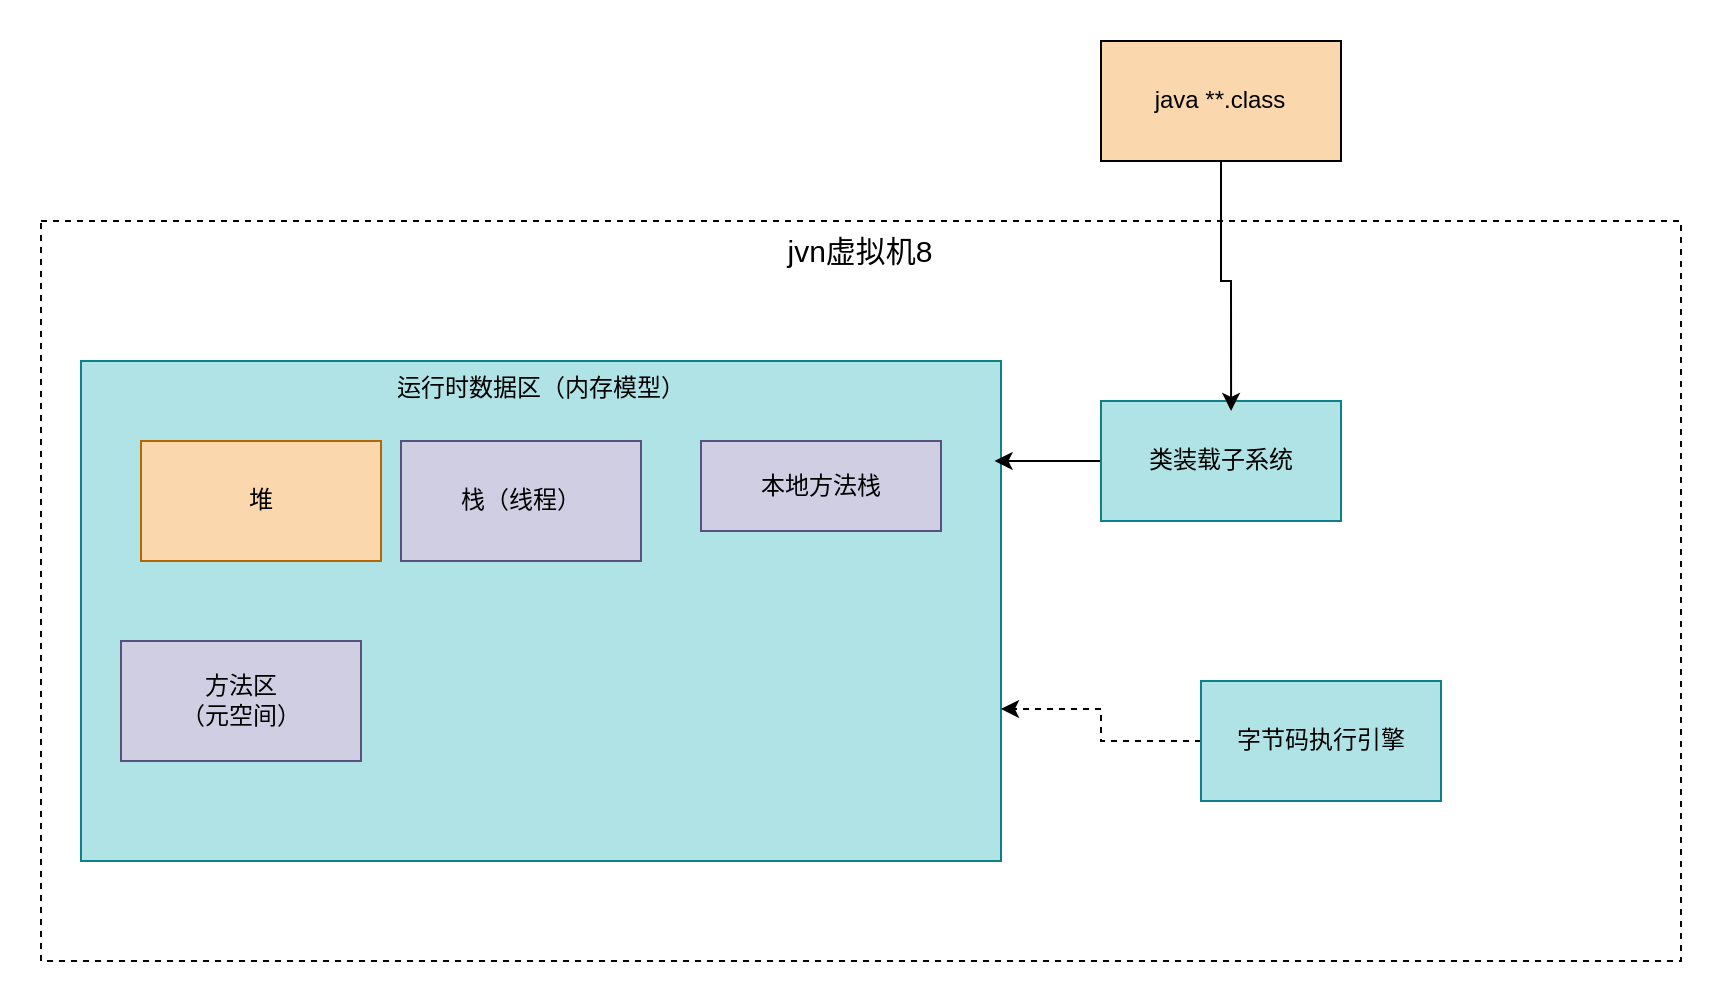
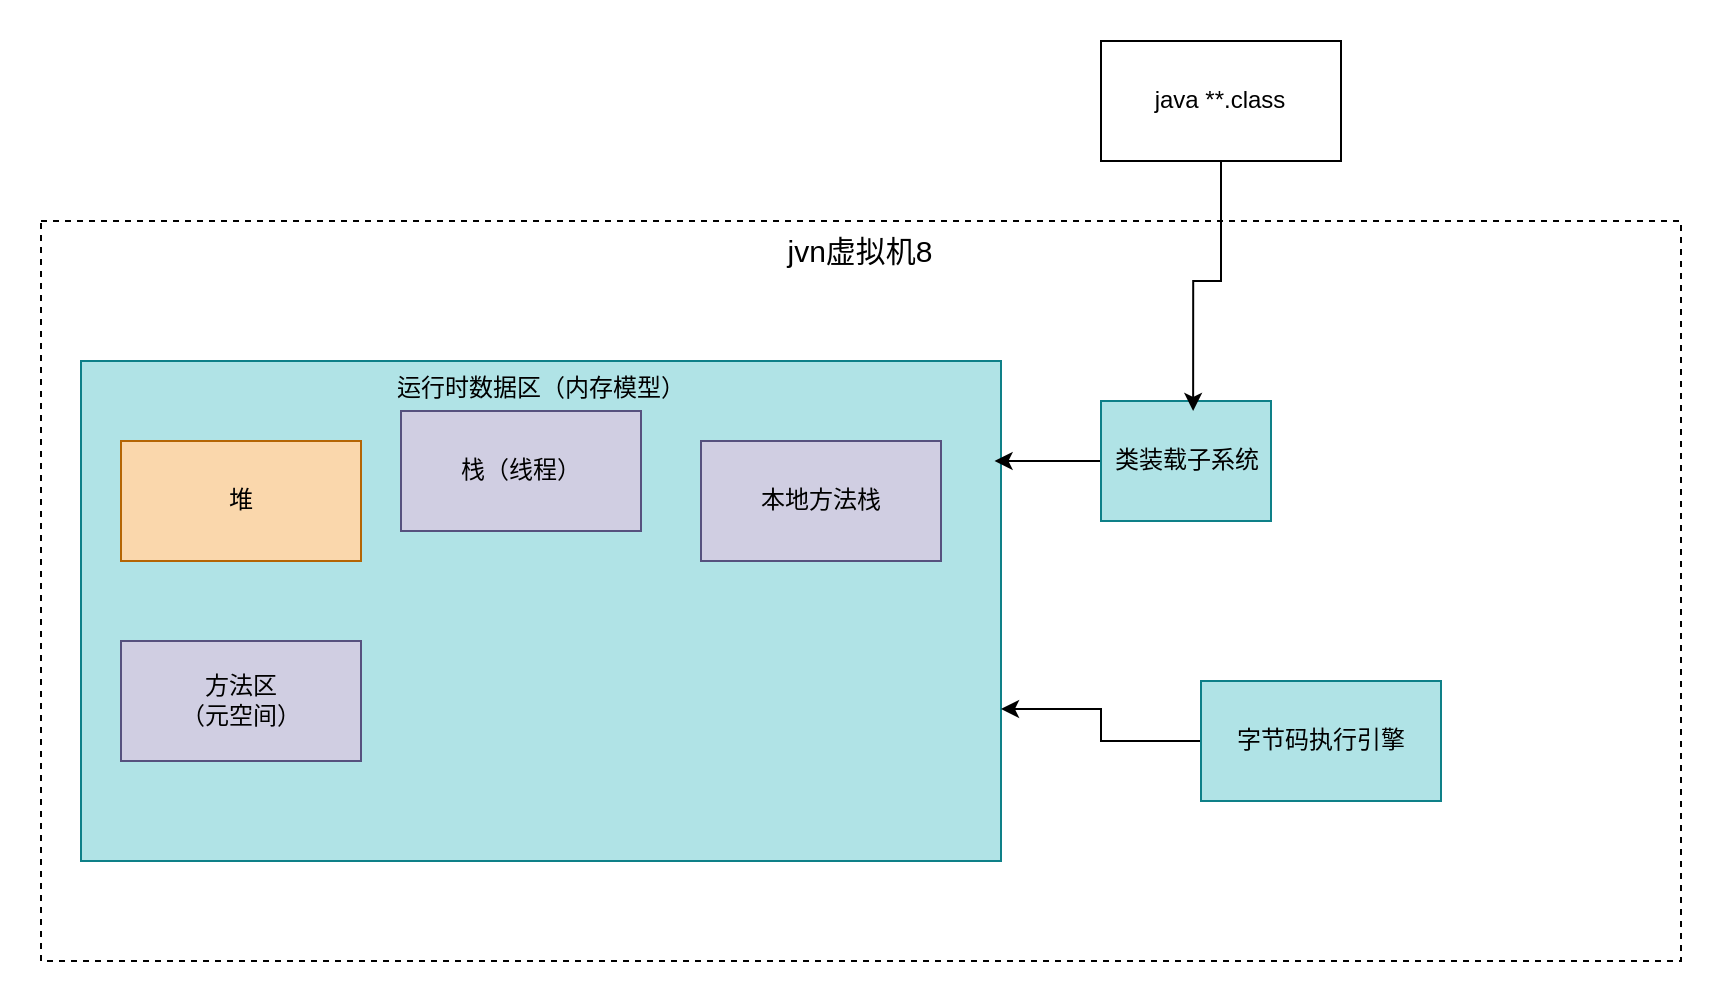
node "java **.class": fillcolor #fad7ac -> #ffffff
node "类装载子系统": size 240x120 -> 170x120
node "本地方法栈": size 240x90 -> 240x120
node "堆": moved (261, 501) -> (241, 501)
node "栈（线程）": moved (521, 501) -> (521, 471)
edge "字节码执行引擎" -> "运行时数据区（内存模型）": style dashed -> solid
